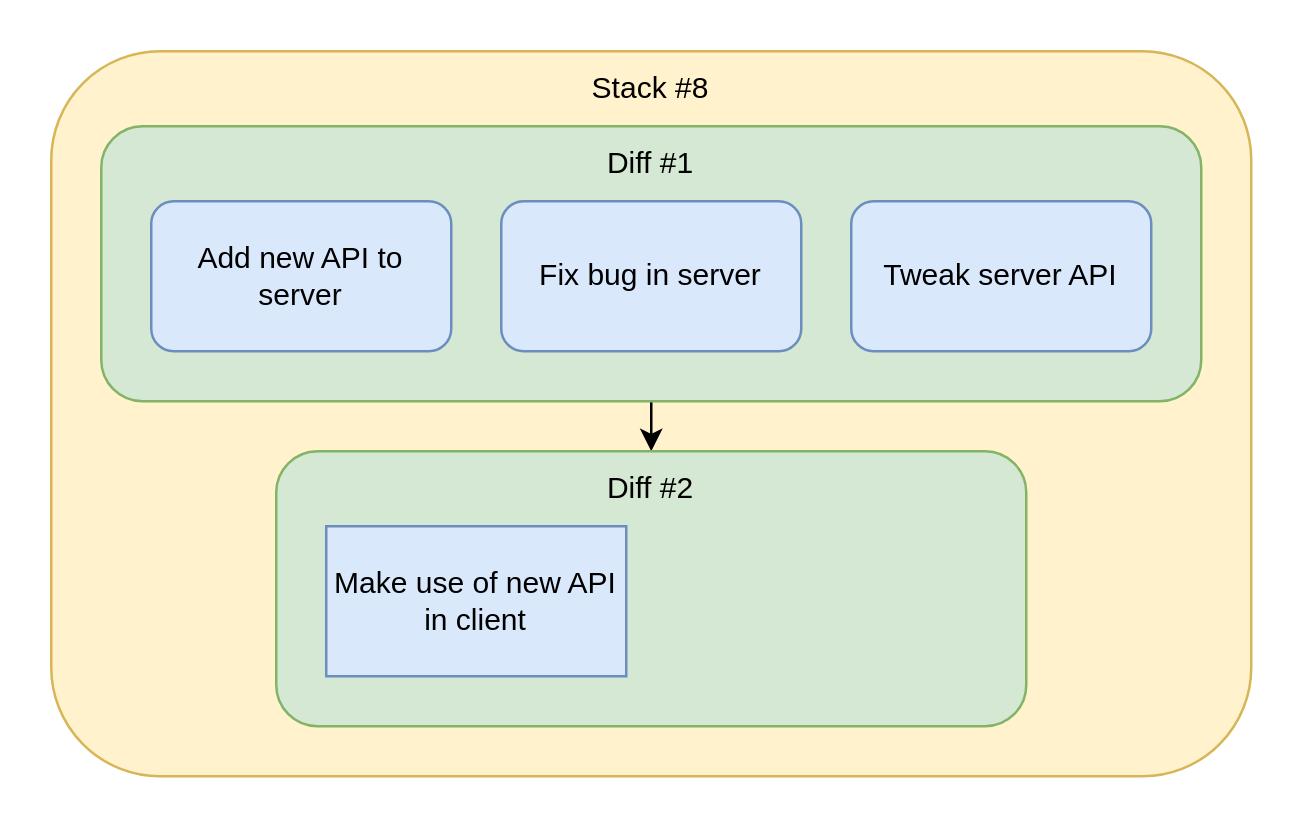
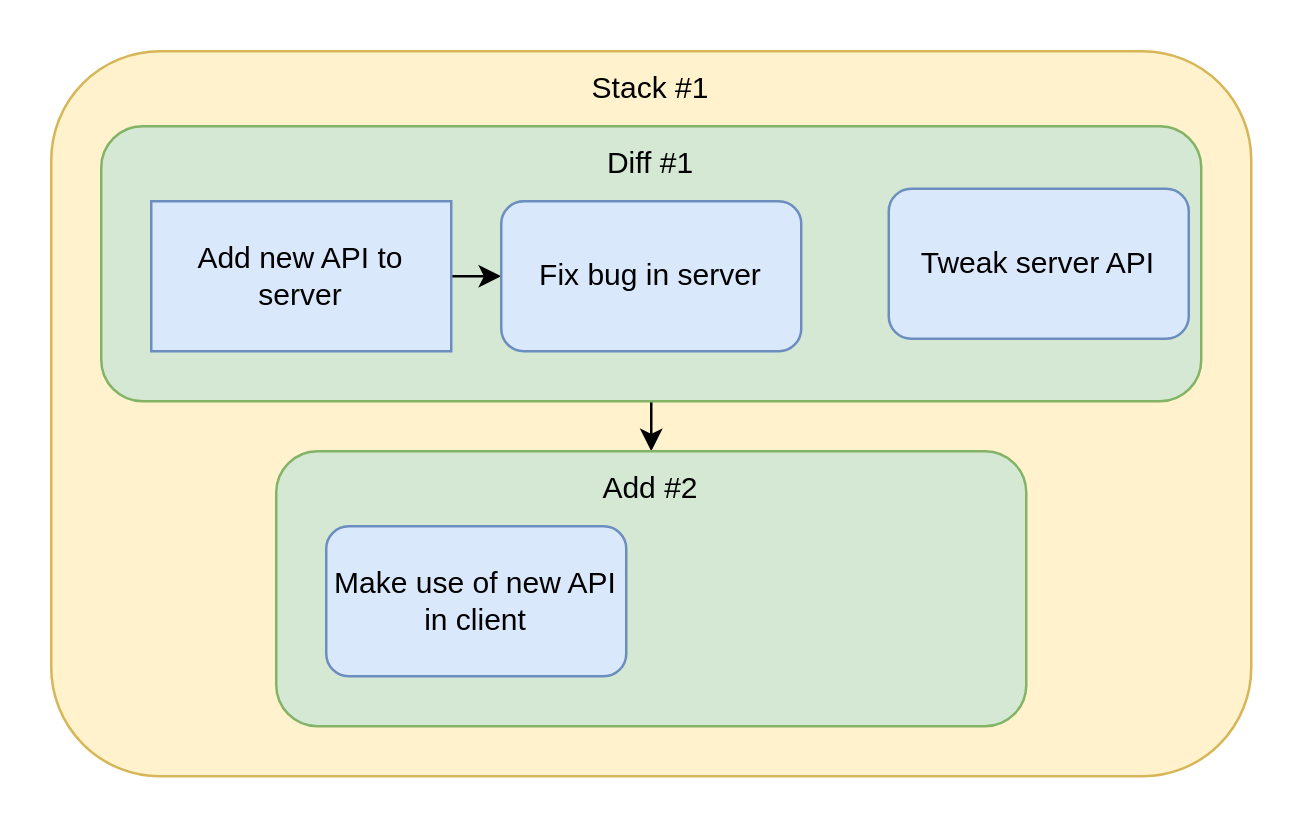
node "Stack #8": label "Stack #8" -> "Stack #1"
node "Add new API to server": shape rounded rectangle -> rectangle
edge "Add new API to server" -> "Fix bug in server": added
node "Tweak server API": moved (1001, 276) -> (1039, 264)
node "Diff #2": label "Diff #2" -> "Add #2"
node "Make use of new API in client": shape rectangle -> rounded rectangle
